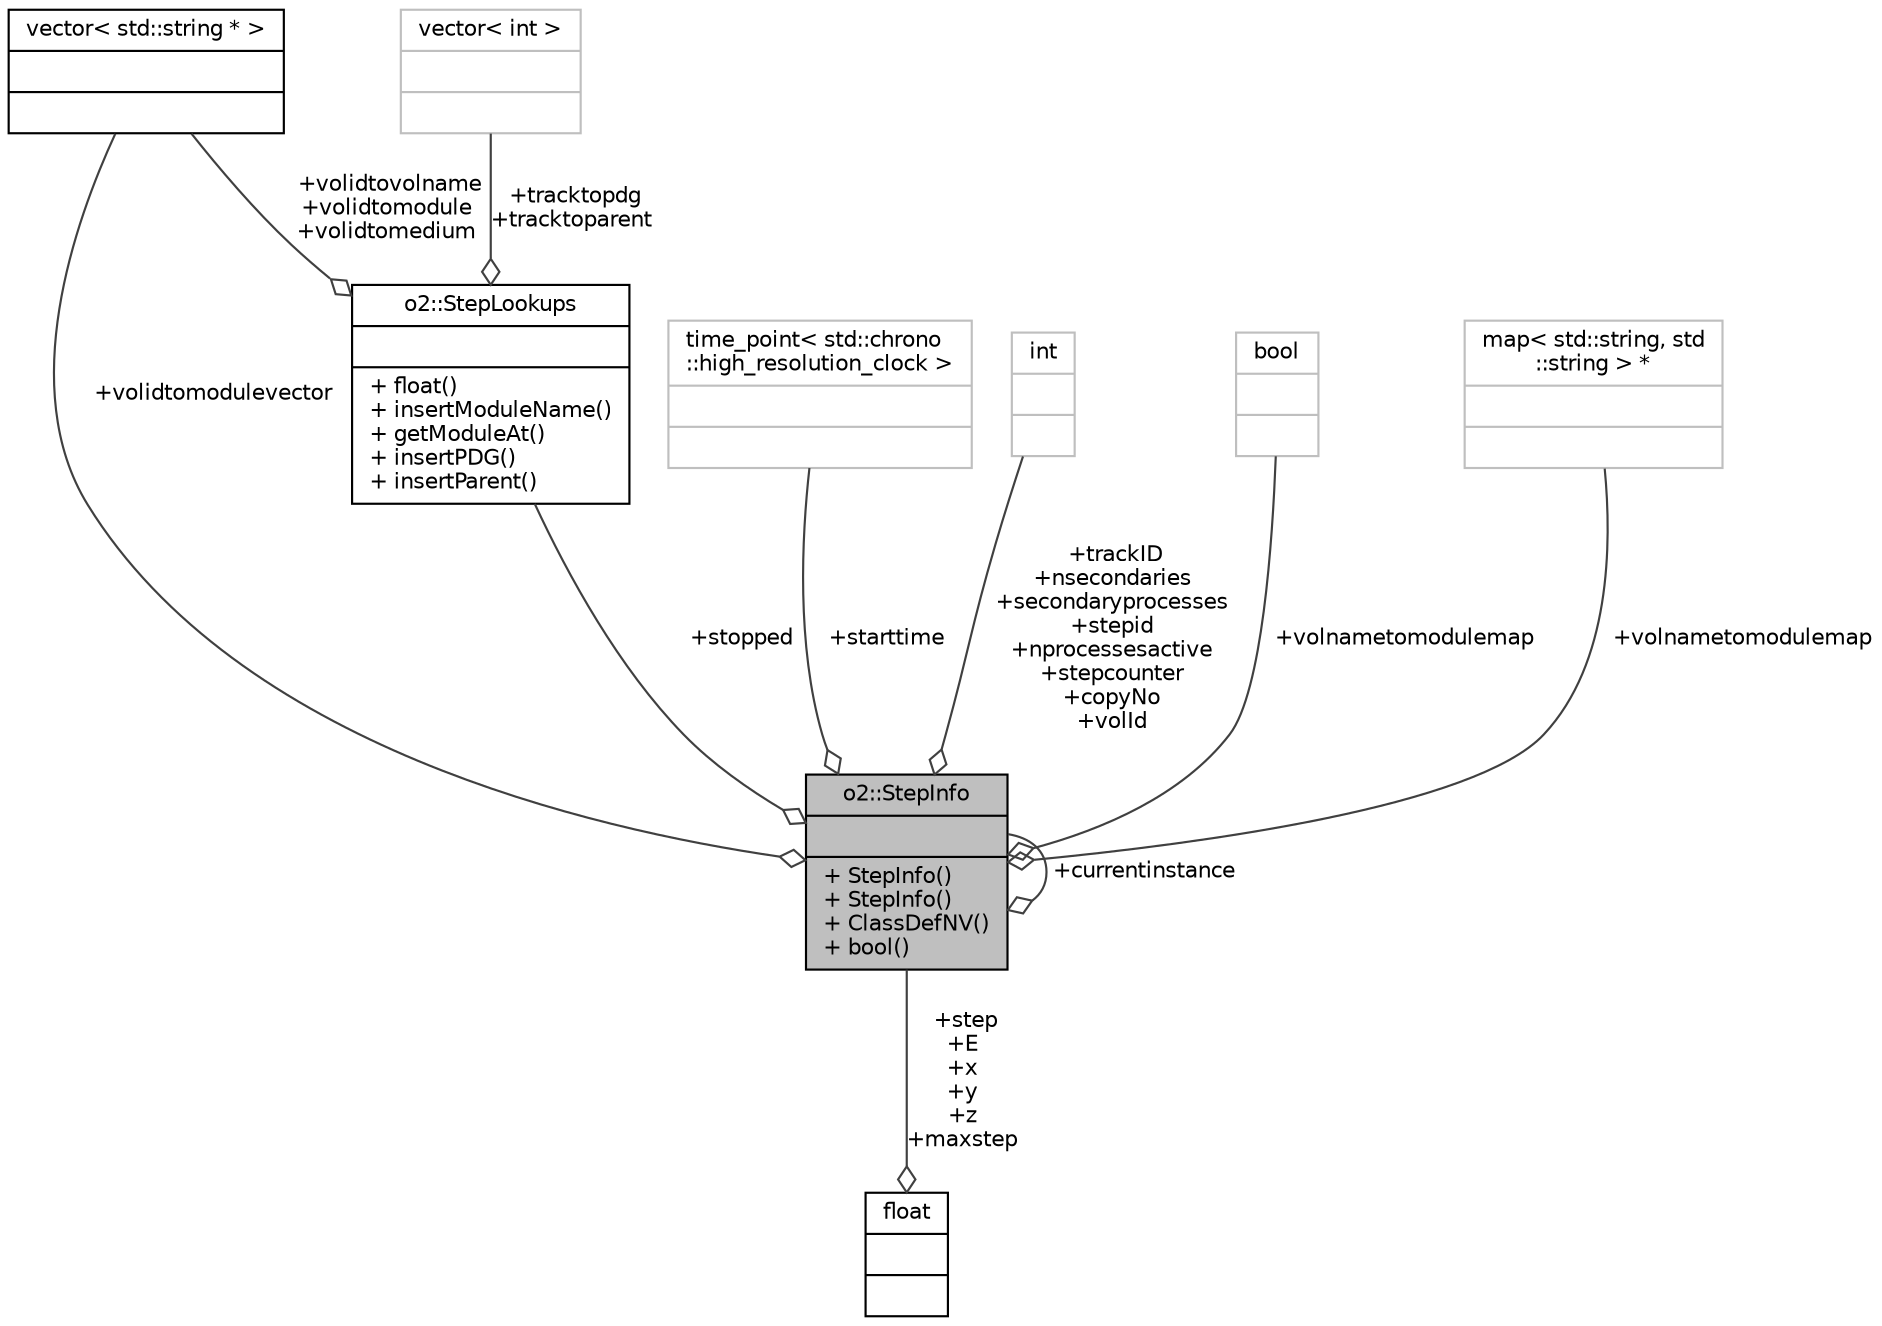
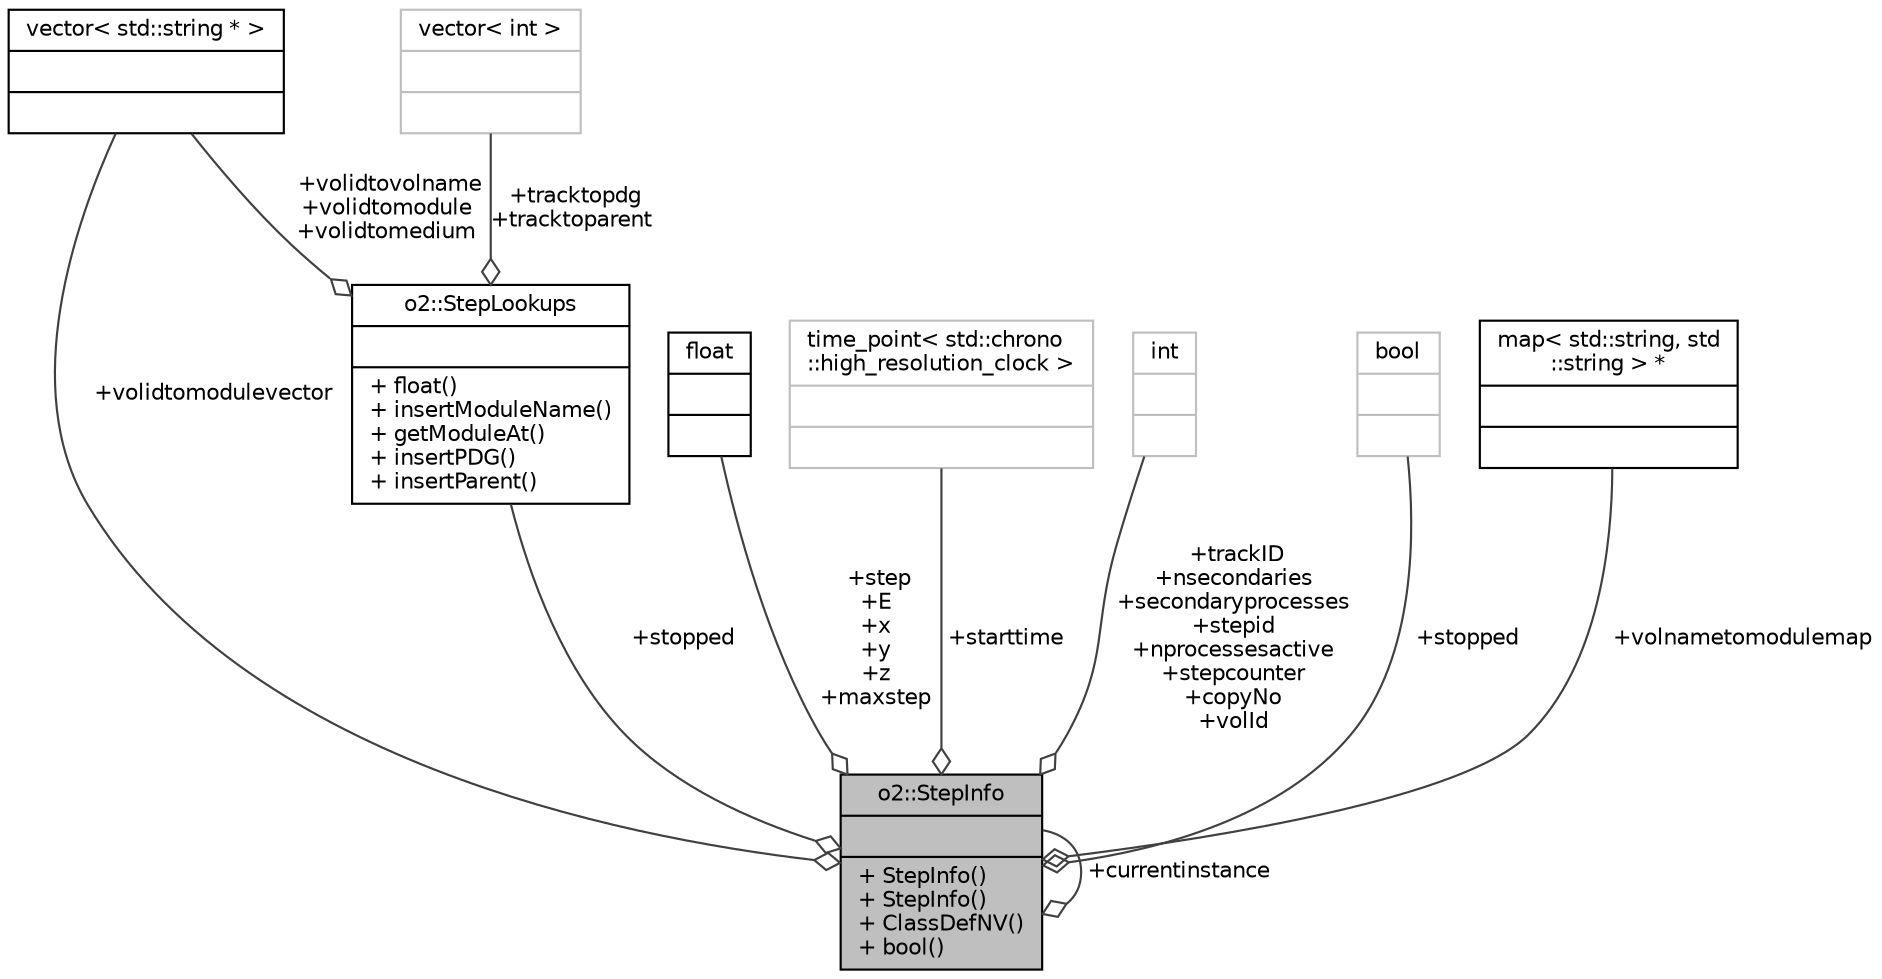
node "map< std::string, std": color grey75 -> black
edge "bool" -> "o2::StepInfo": label " +volnametomodulemap" -> " +stopped"
edge "o2::StepInfo" -> "float": reversed
